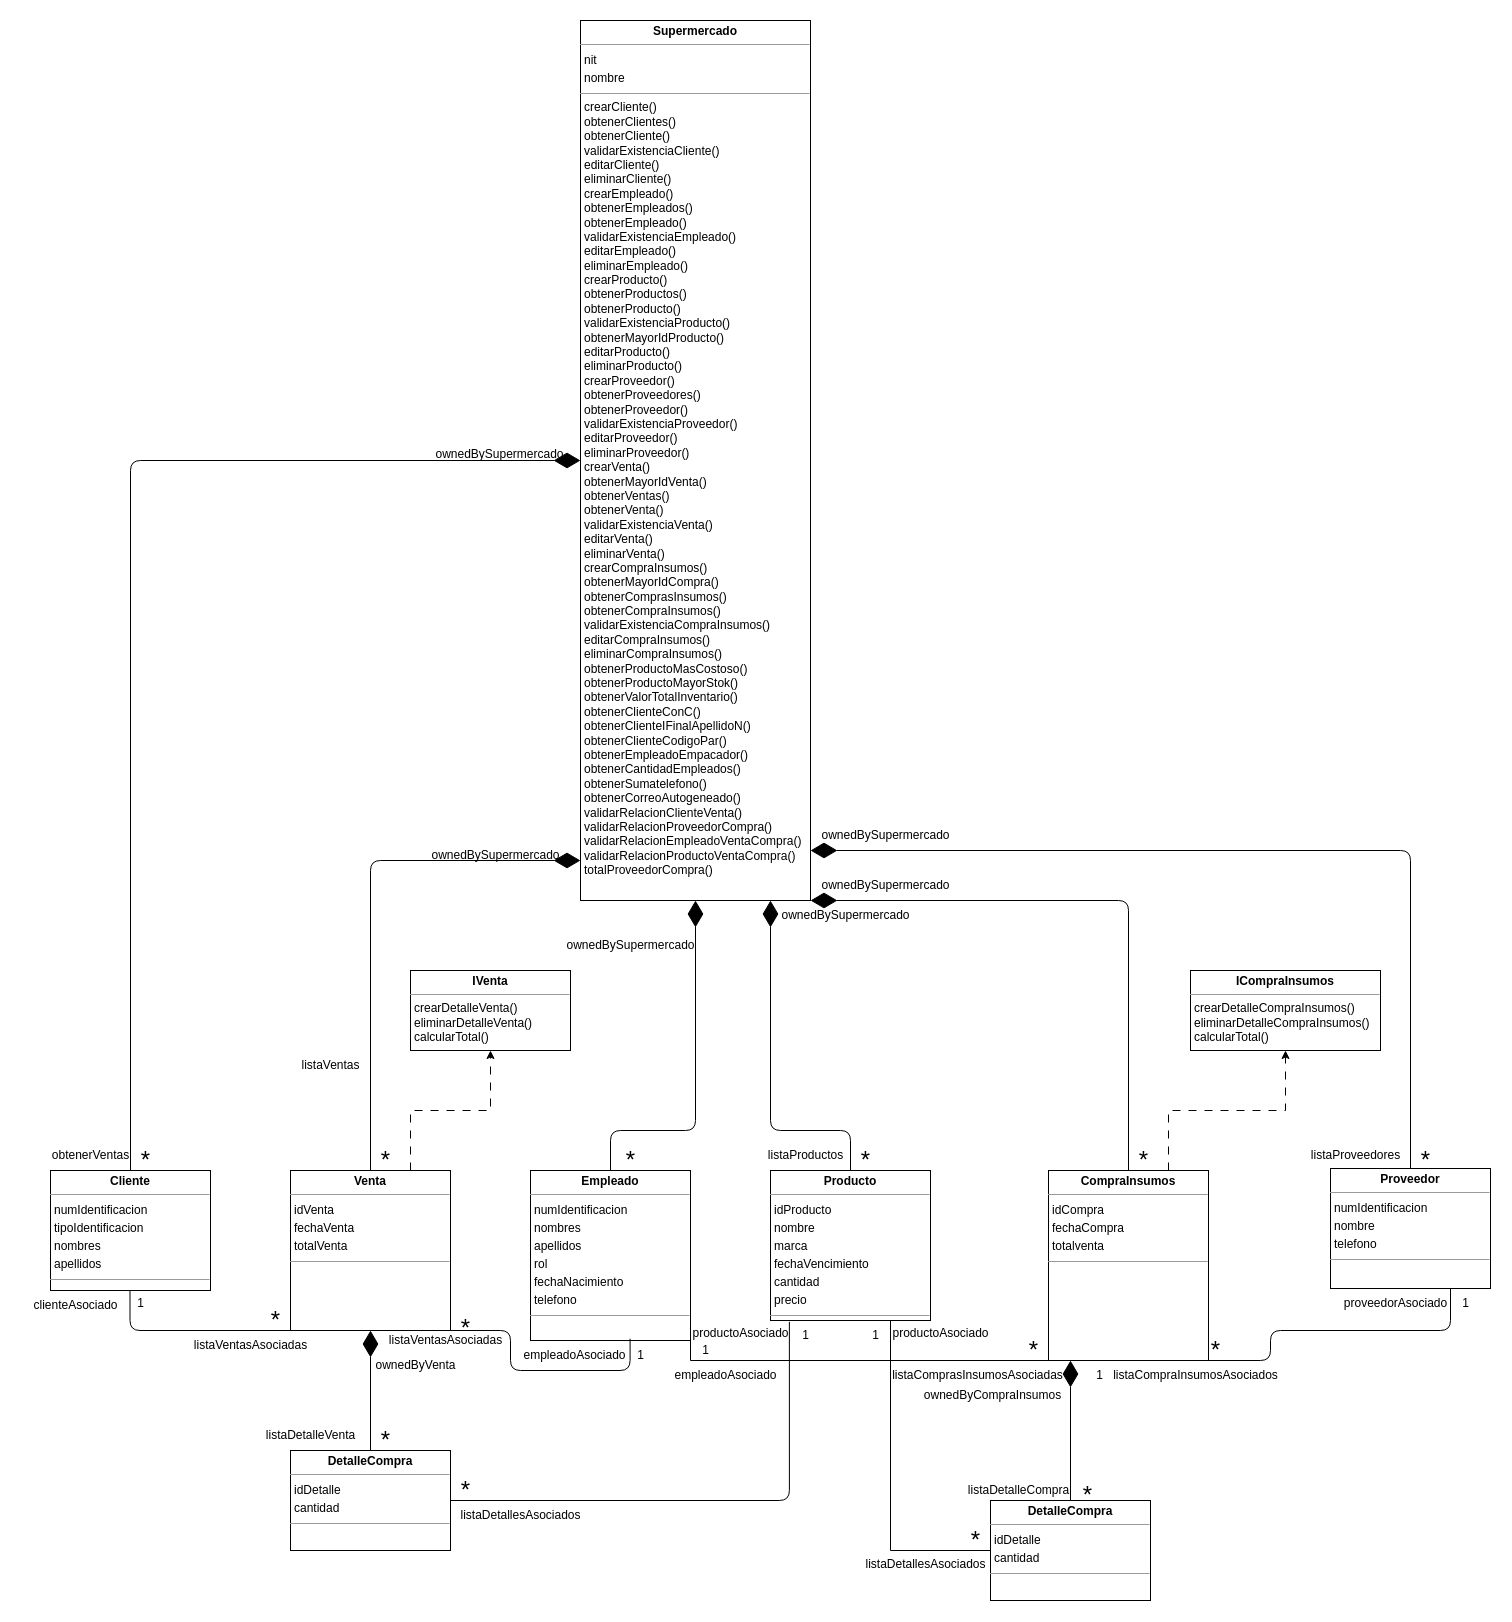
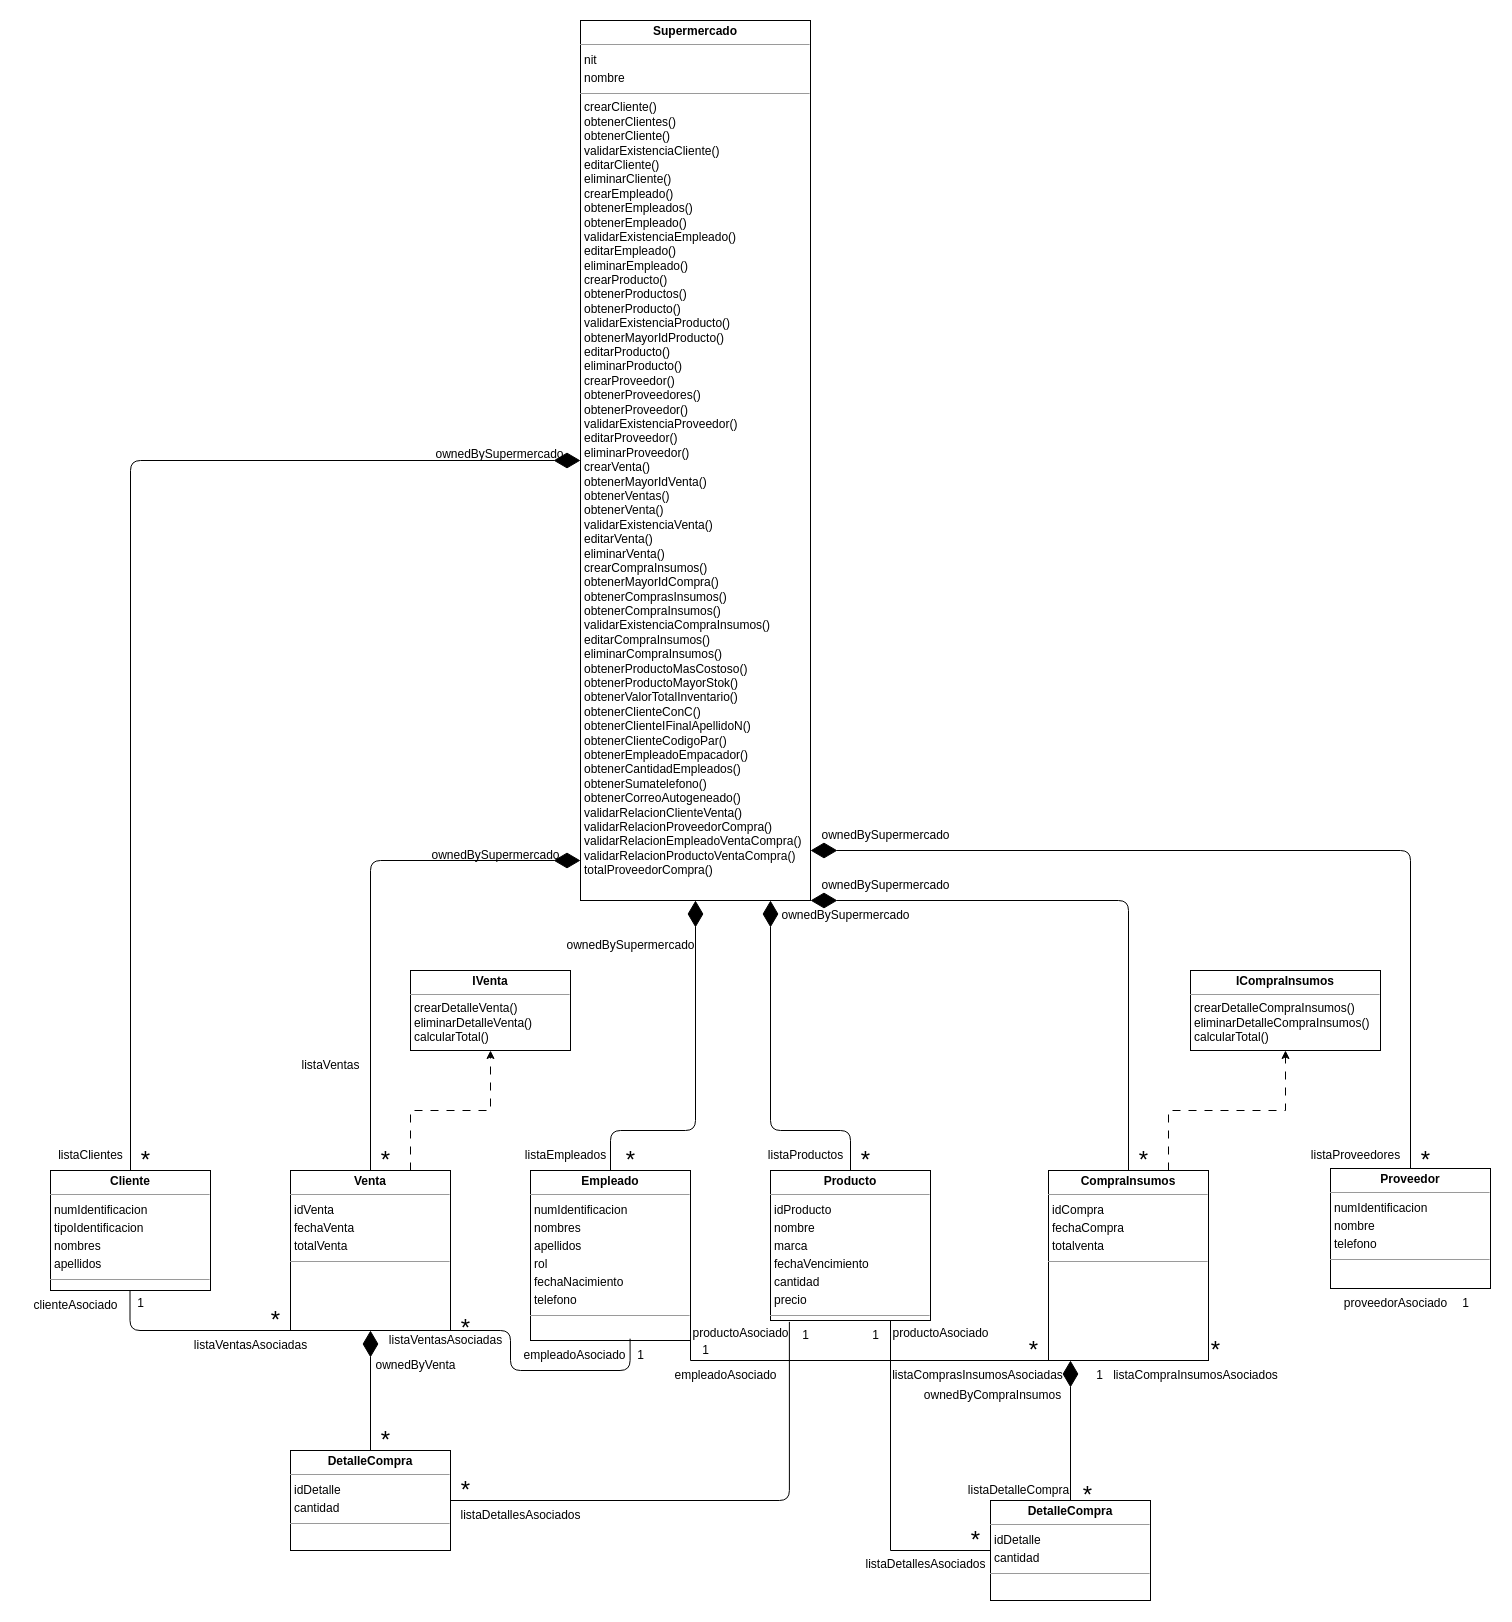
node "obtenerVentas": label "obtenerVentas" -> "listaClientes"
node "listaEmpleados": added
edge "Proveedor numIdentificacion nombre telefono" -- "CompraInsumos idCompra fechaCompra totalventa": removed
node "listaDetalleVenta": removed
